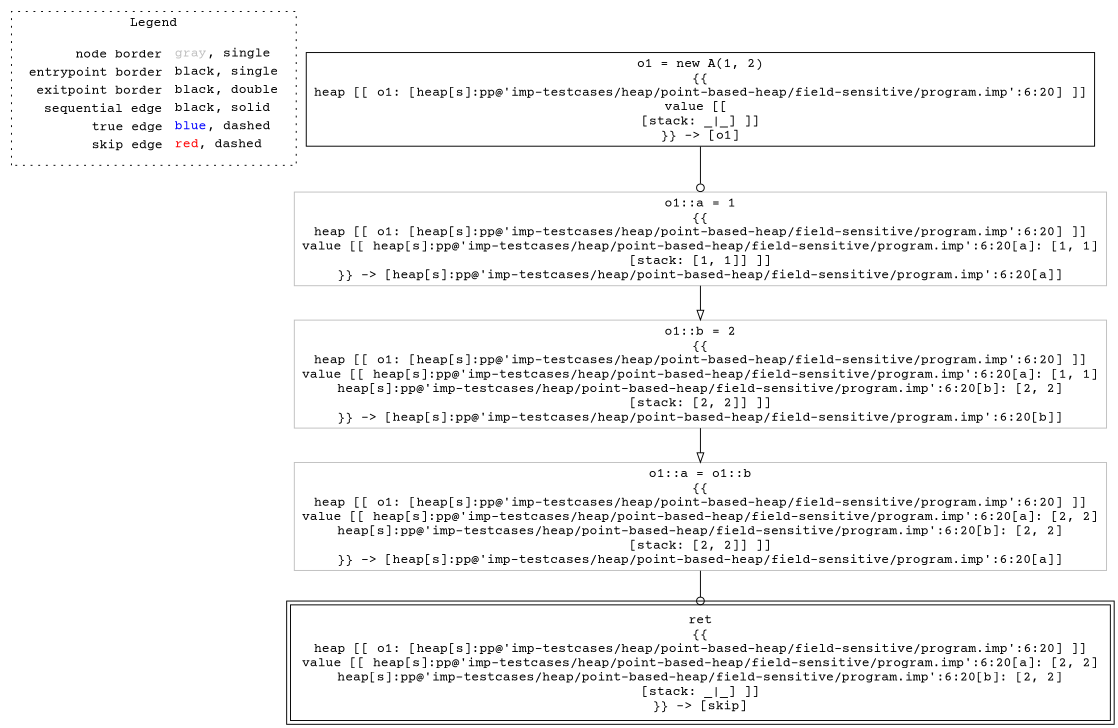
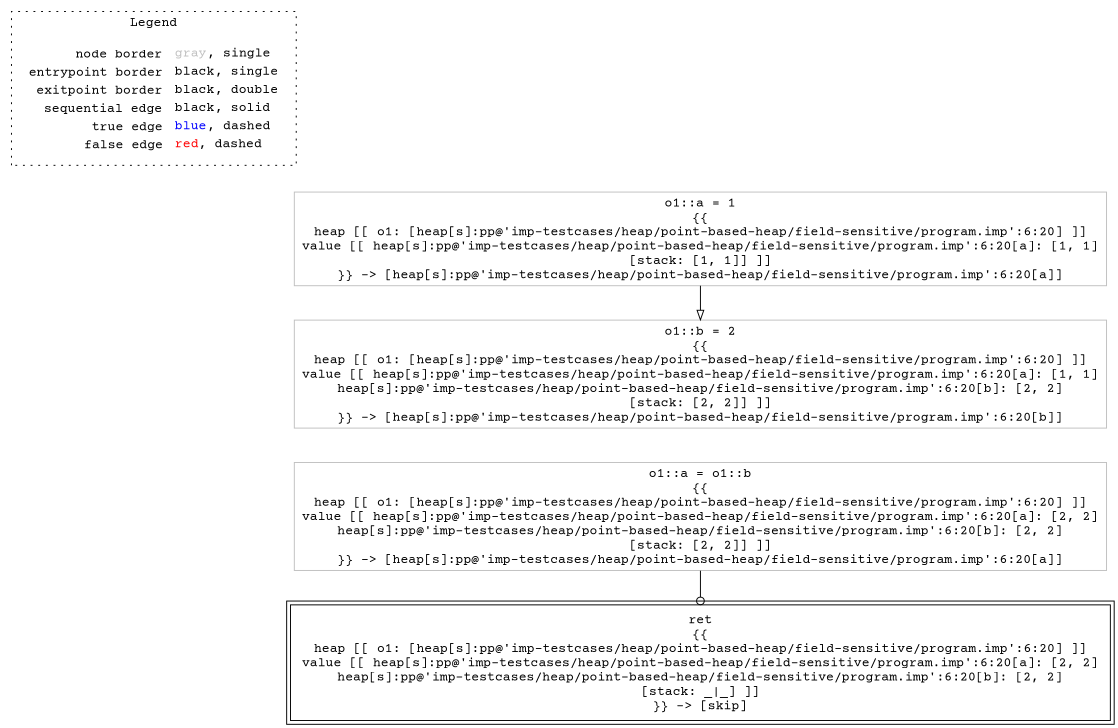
node "o1 = new A(1, 2)": removed
node "node border": text "skip edge" -> "false edge"
edge "o1::b = 2" -> "o1::a = o1::b": removed
